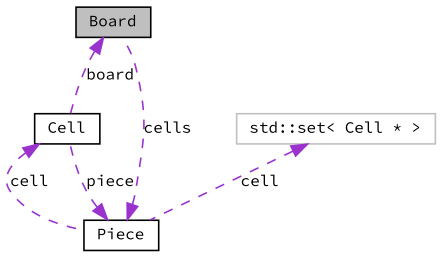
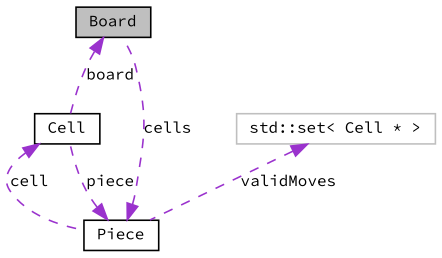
edge "Piece" -> "std::set< Cell * >": label "cell" -> "validMoves"
